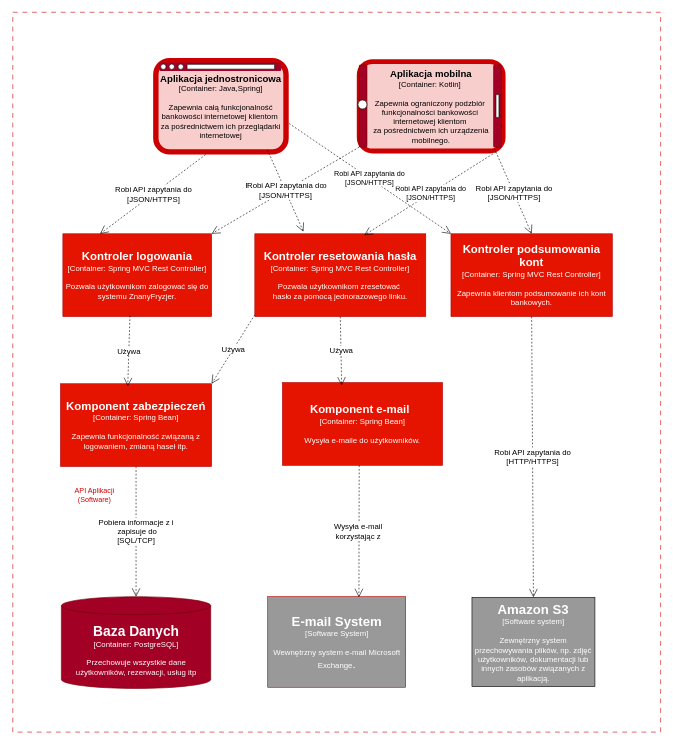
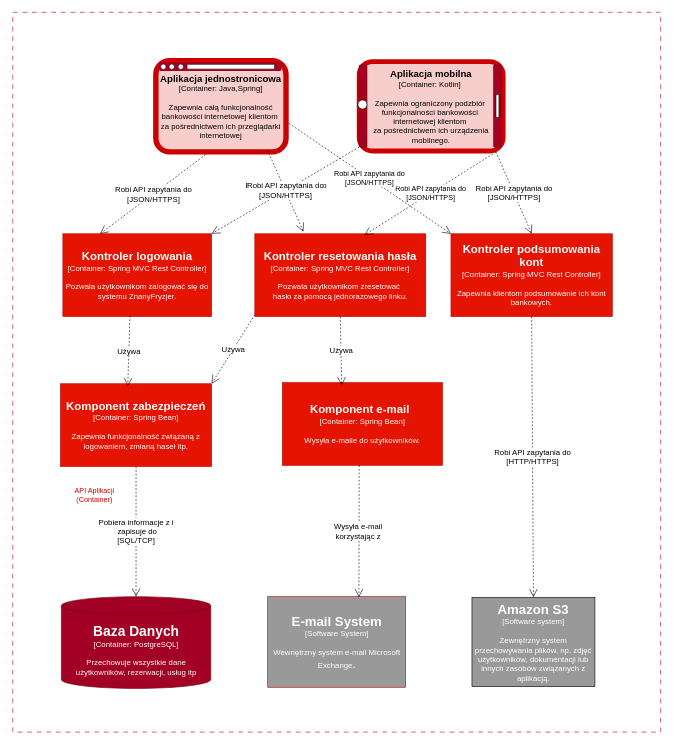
node "API Aplikacji (Software)": label "API Aplikacji (Software)" -> "API Aplikacji (Container)"
